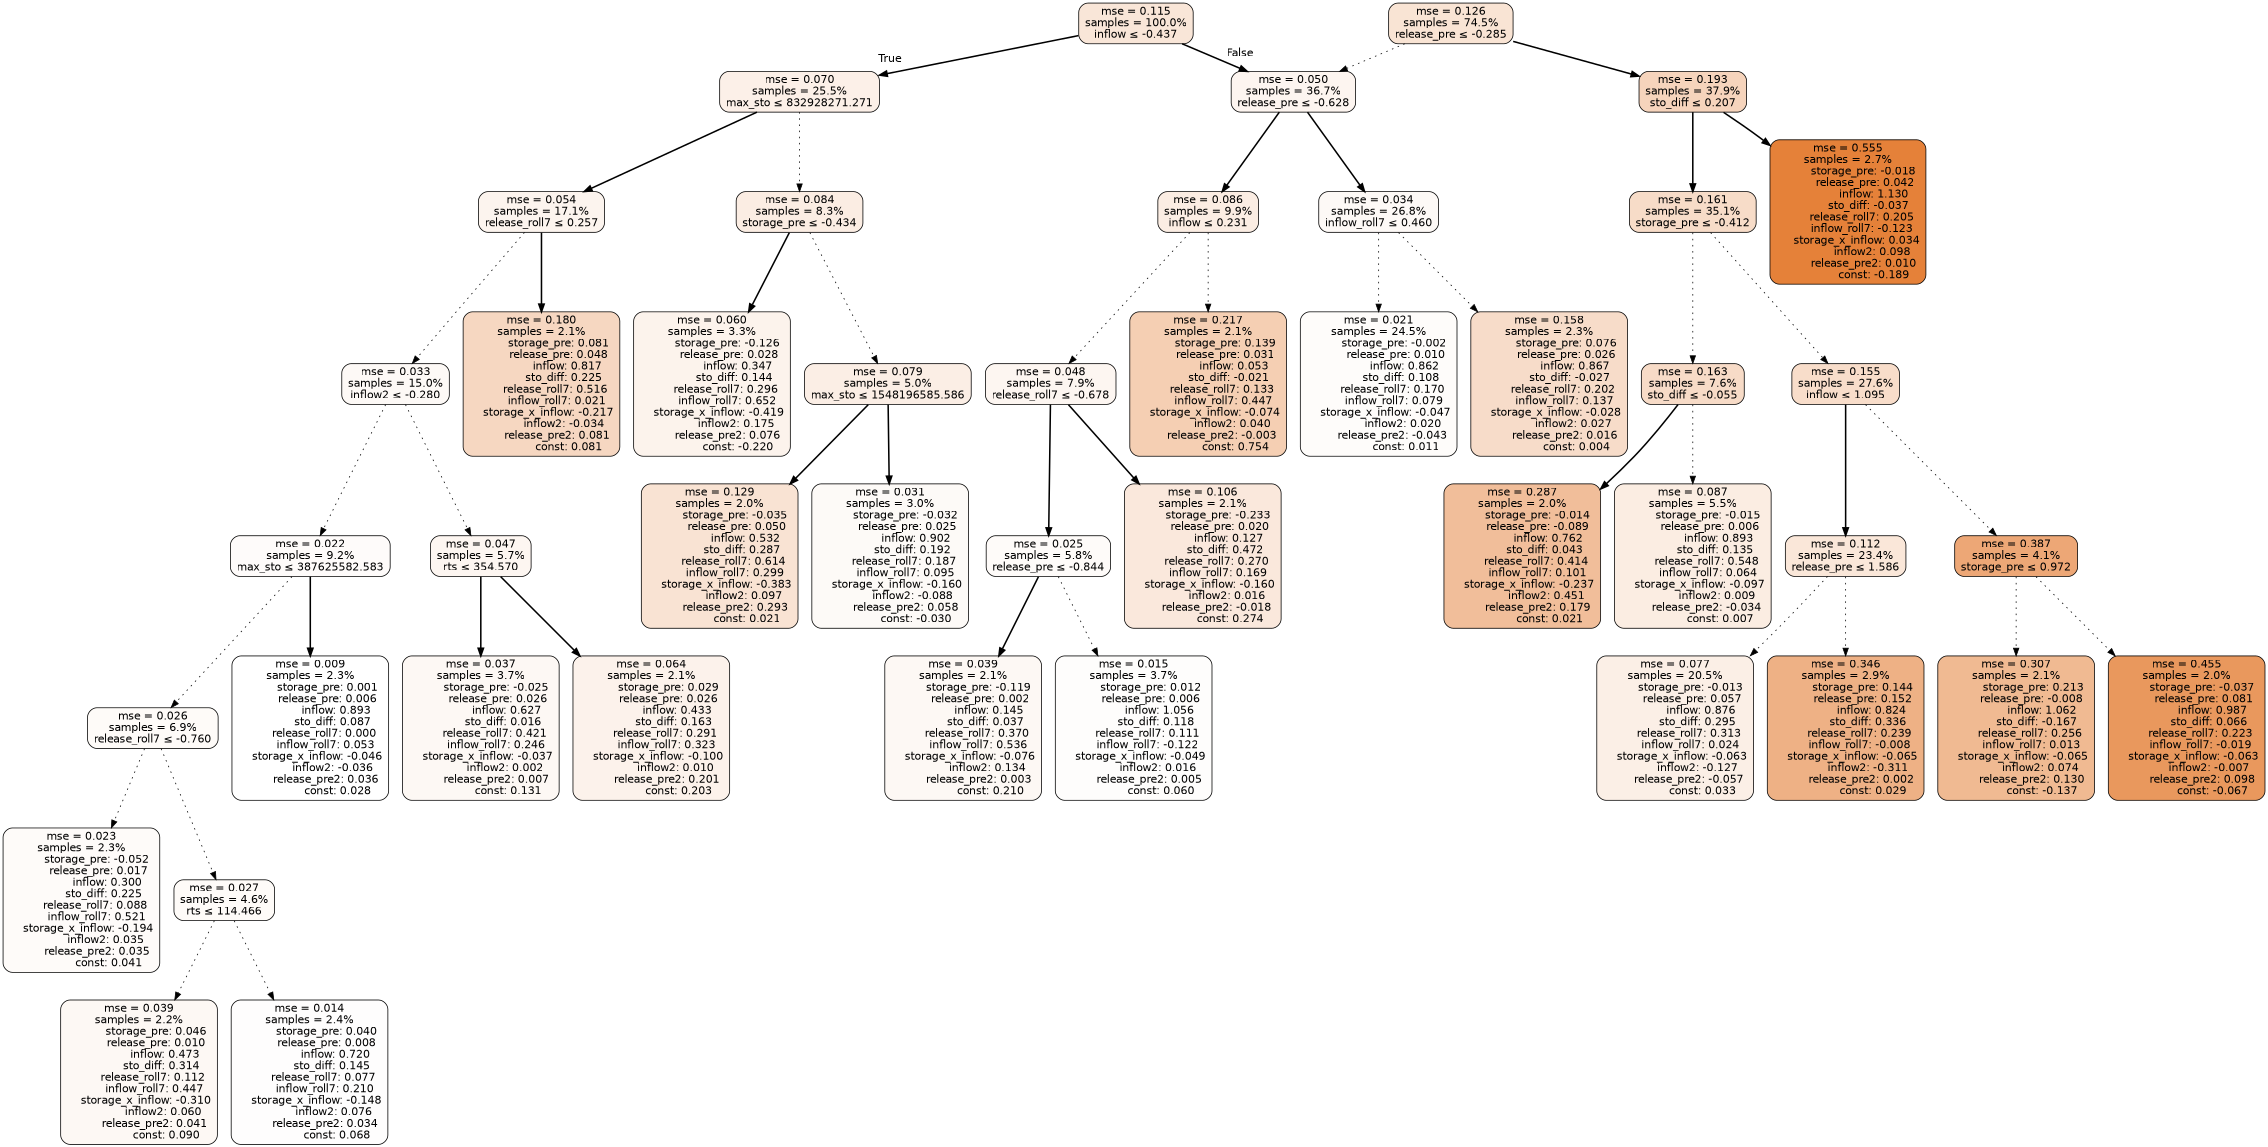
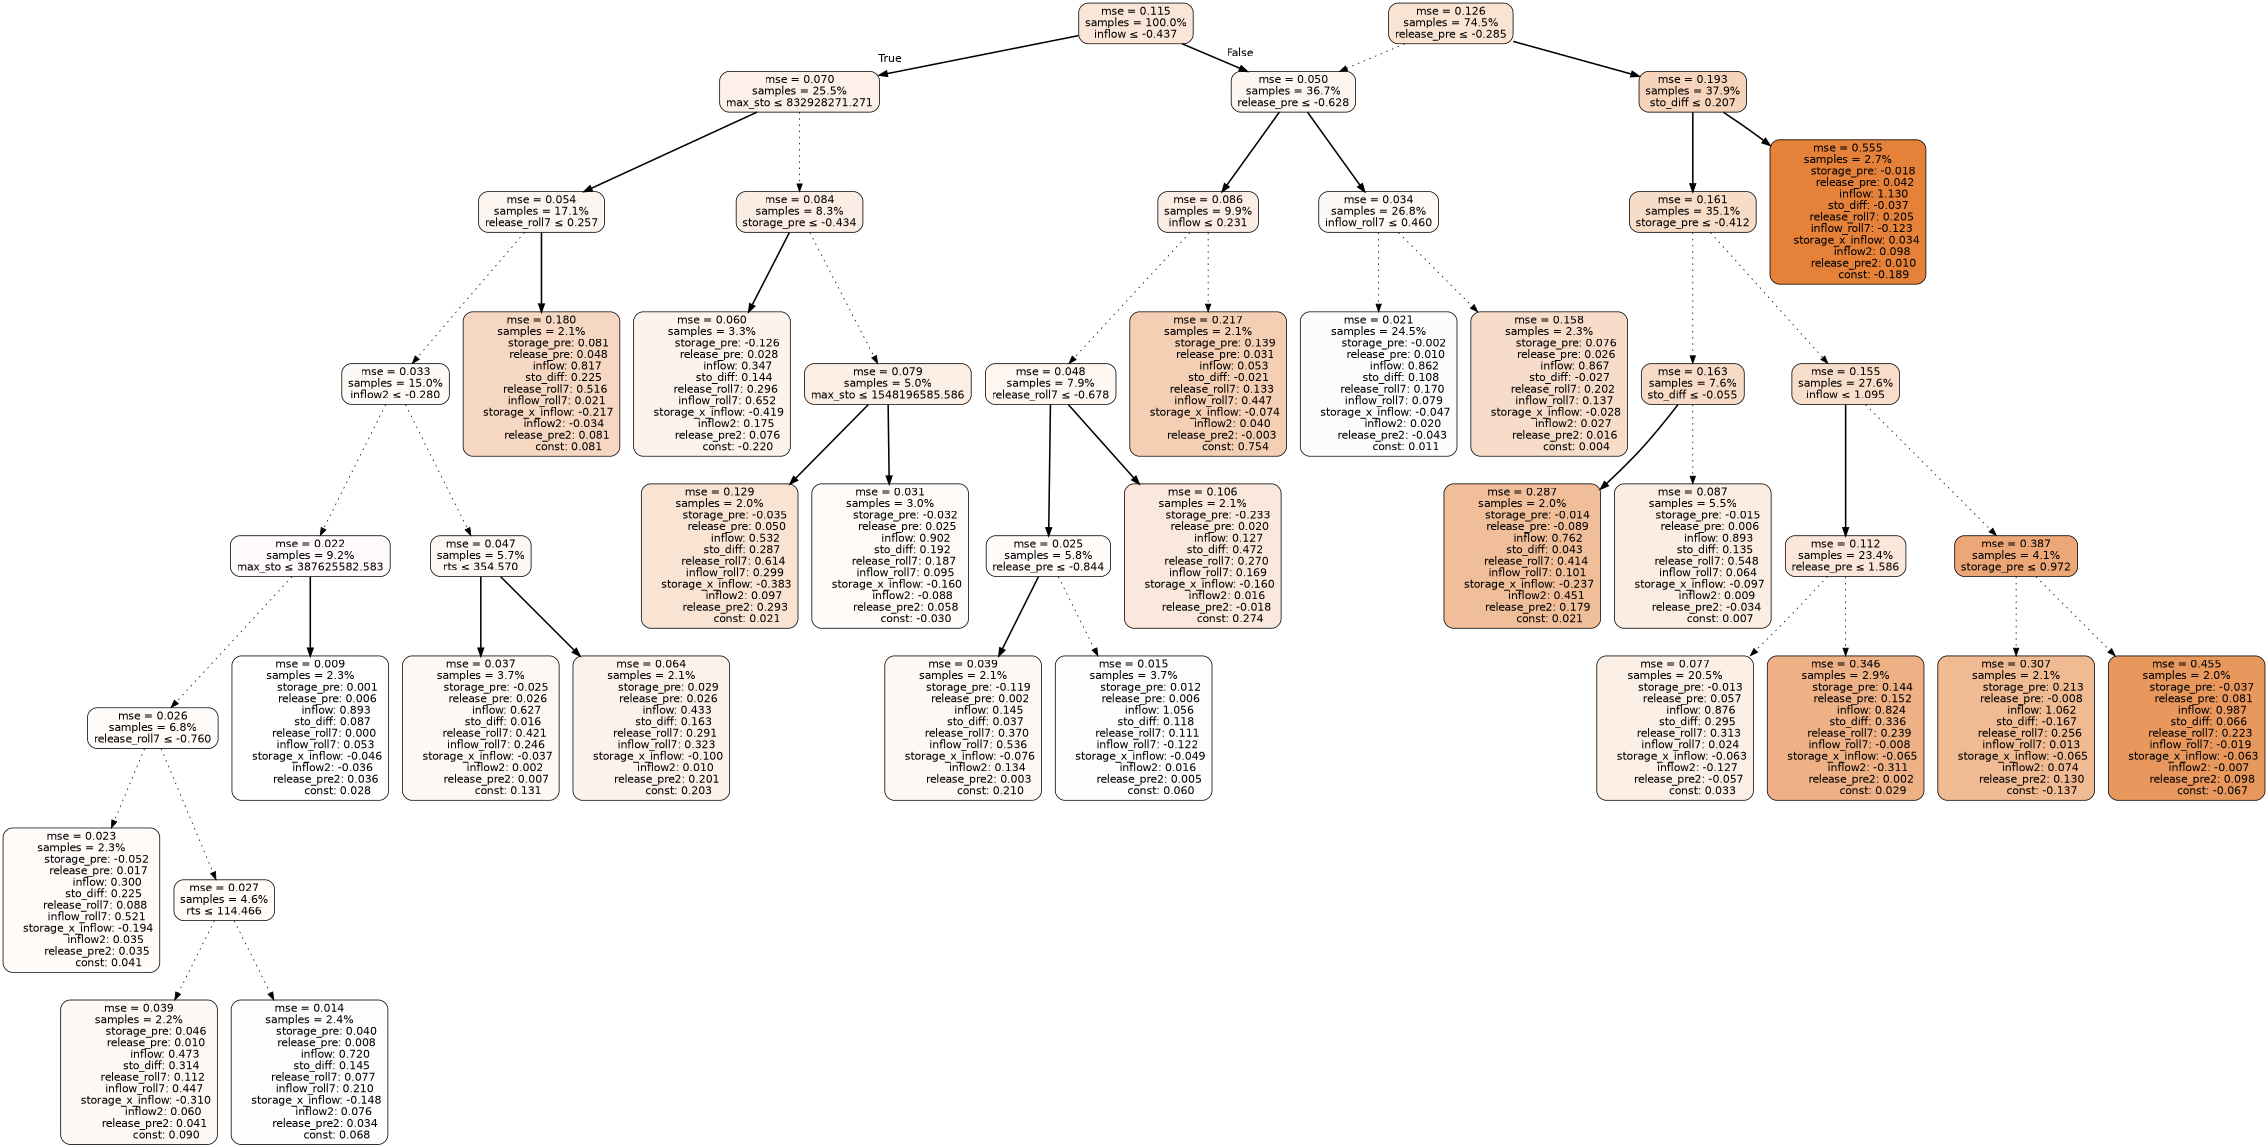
node "mse = 0.026 samples = 6.9% release_roll7 ≤ -0.760": label "mse = 0.026 samples = 6.9% release_roll7 ≤ -0.760" -> "mse = 0.026 samples = 6.8% release_roll7 ≤ -0.760"
